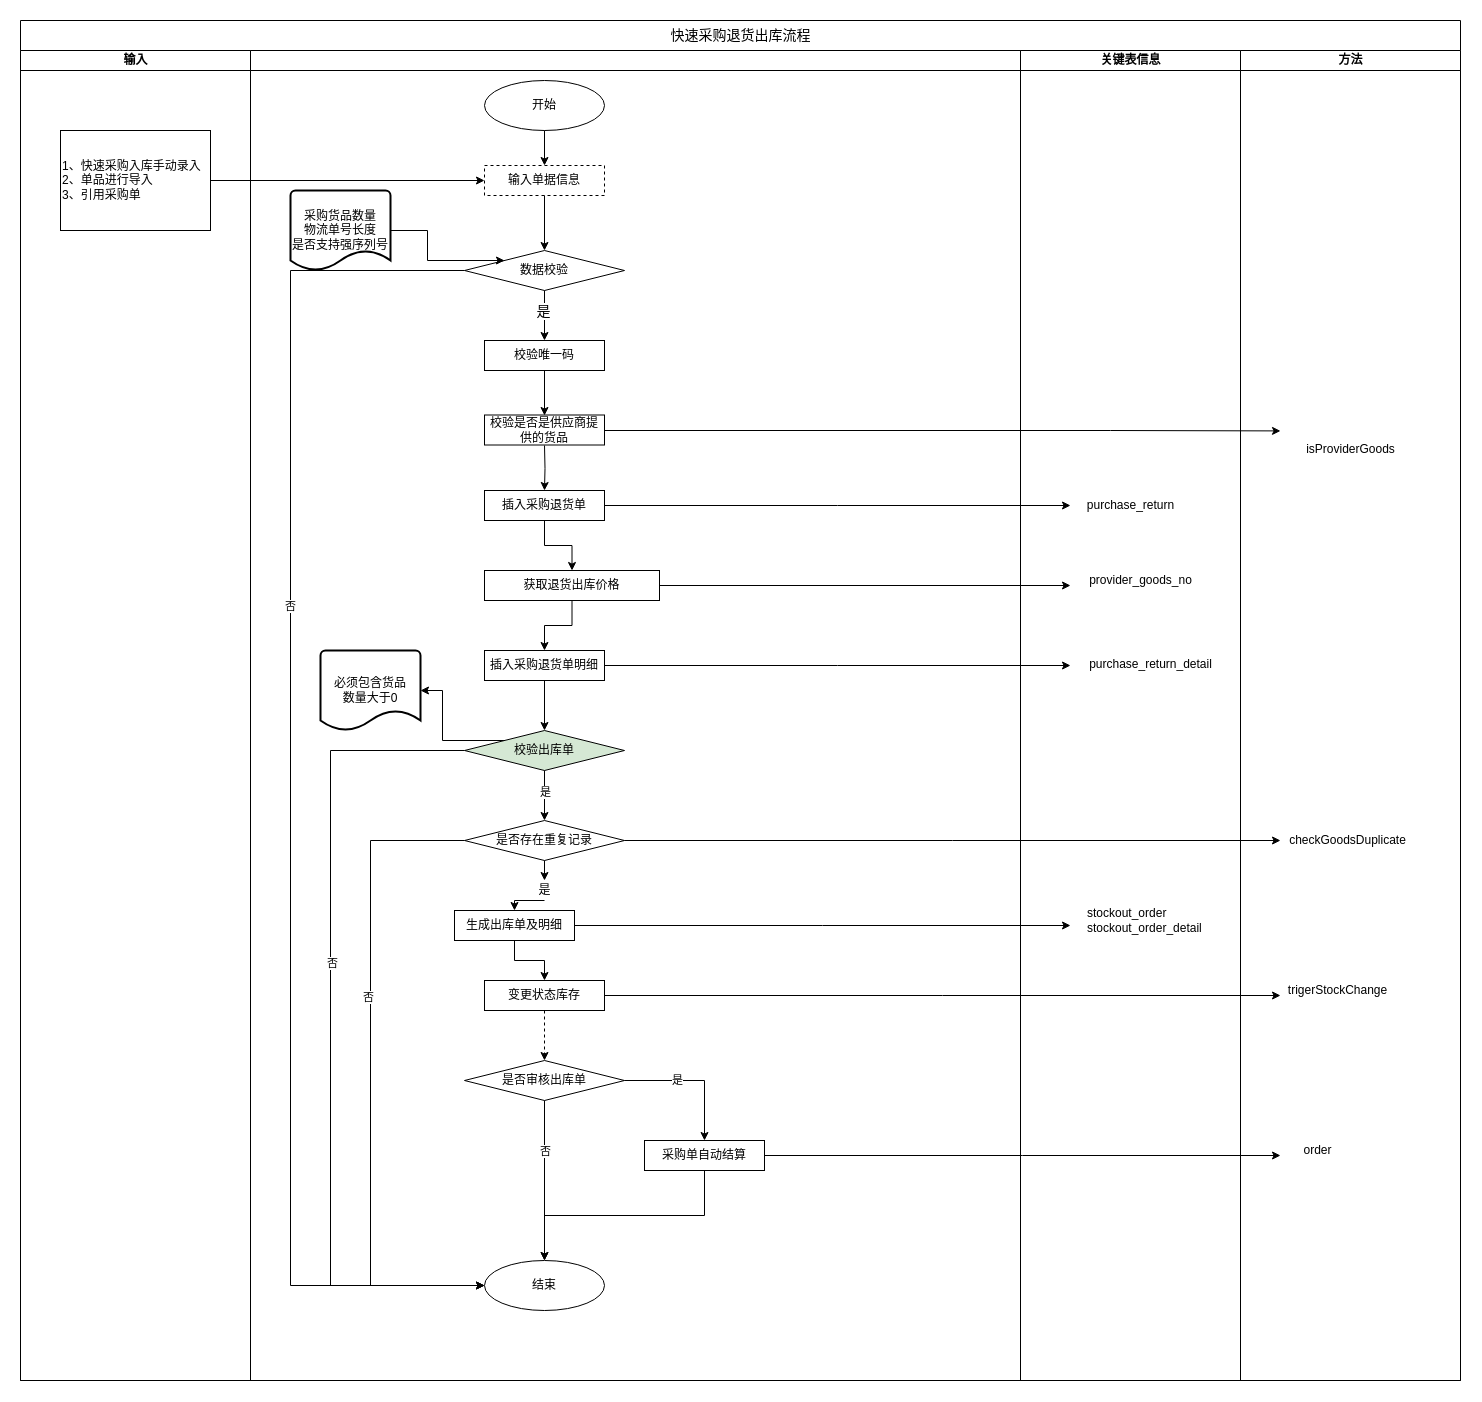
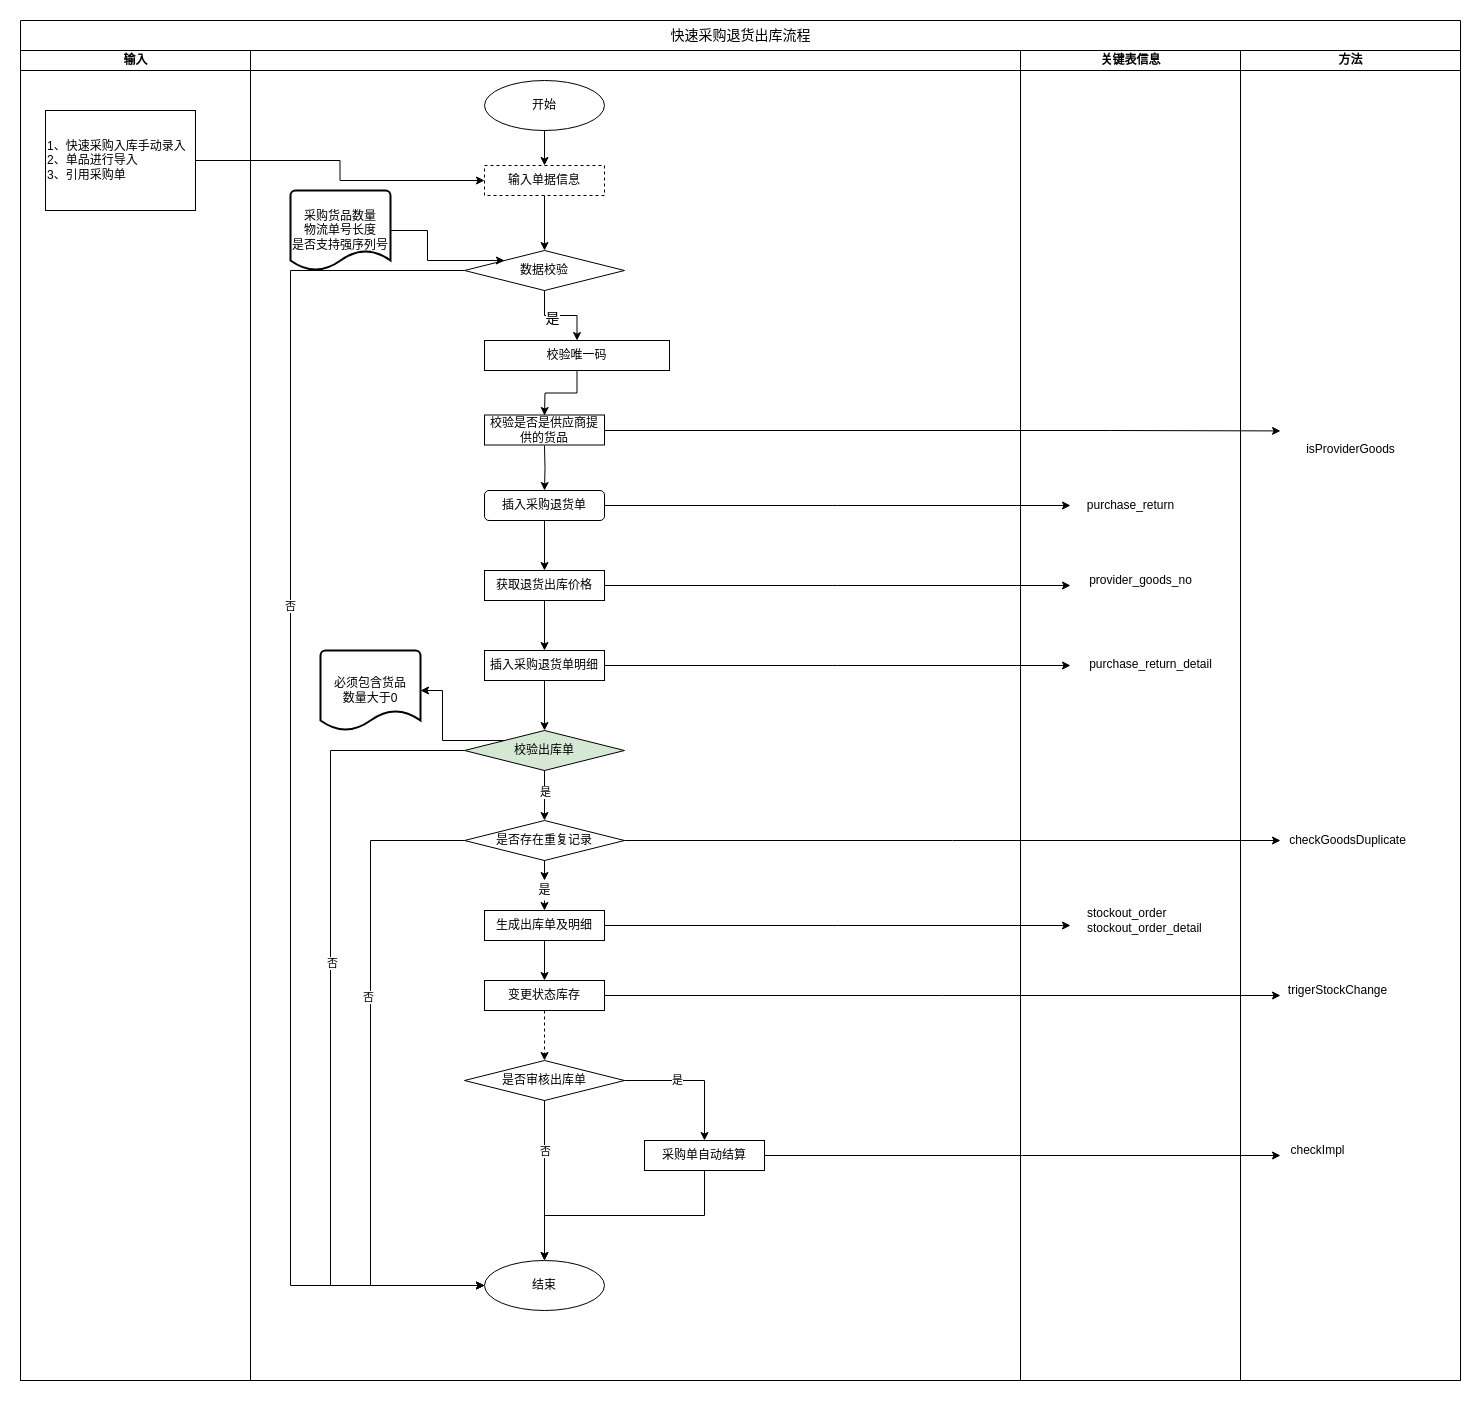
node "1、快速采购入库手动录入 2、单品进行导入 3、引用采购单": moved (136, 181) -> (121, 161)
node "校验唯一码": size 120x30 -> 185x30
node "插入采购退货单": shape rectangle -> rounded rectangle
node "获取退货出库价格": size 175x30 -> 120x30
node "生成出库单及明细": moved (515, 926) -> (545, 926)
node "order": label "order" -> "checkImpl"
